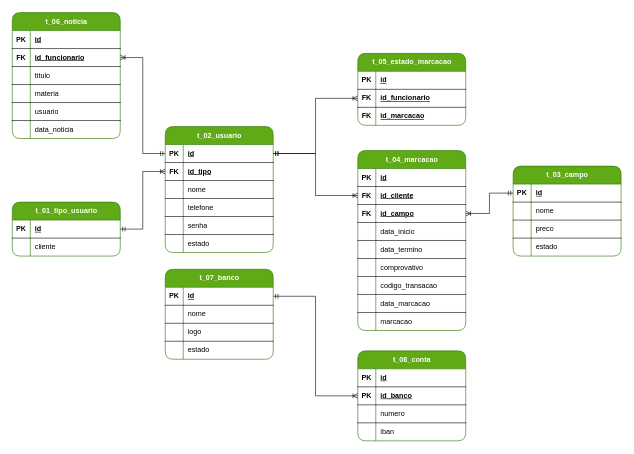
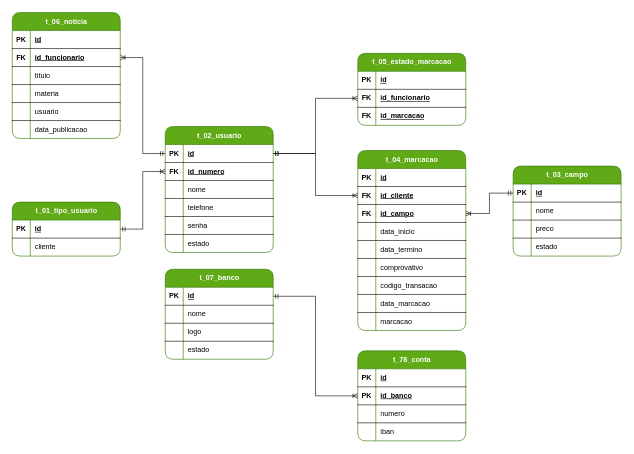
node "data_noticia": label "data_noticia" -> "data_publicacao"
node "id_tipo": label "id_tipo" -> "id_numero"
node "t_08_conta": label "t_08_conta" -> "t_78_conta"
